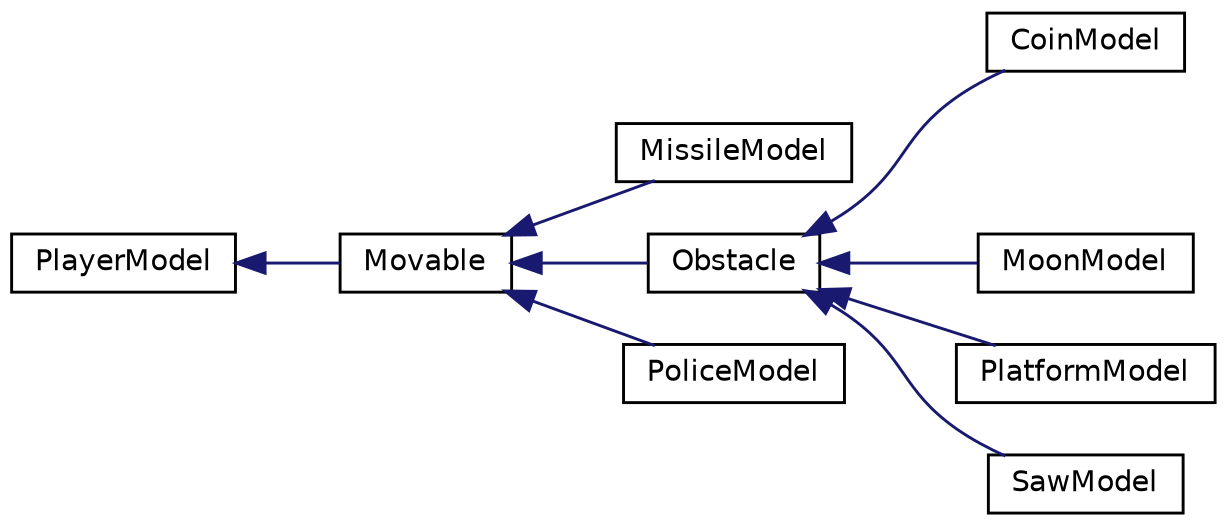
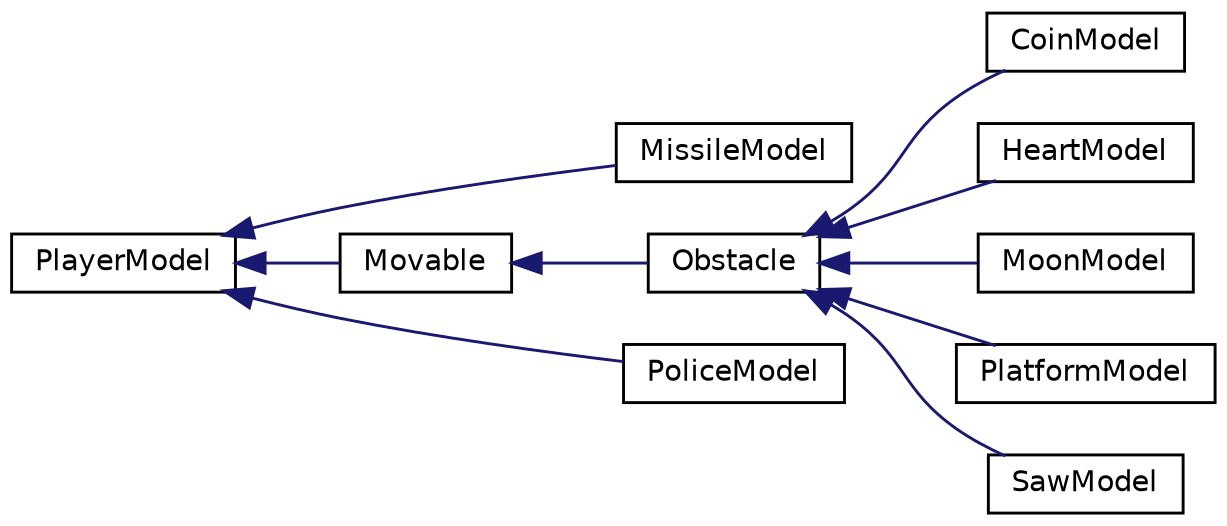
node "HeartModel": added
edge "MissileModel" -> "Movable": now "MissileModel" -> "PlayerModel"
edge "PoliceModel" -> "Movable": now "PoliceModel" -> "PlayerModel"
